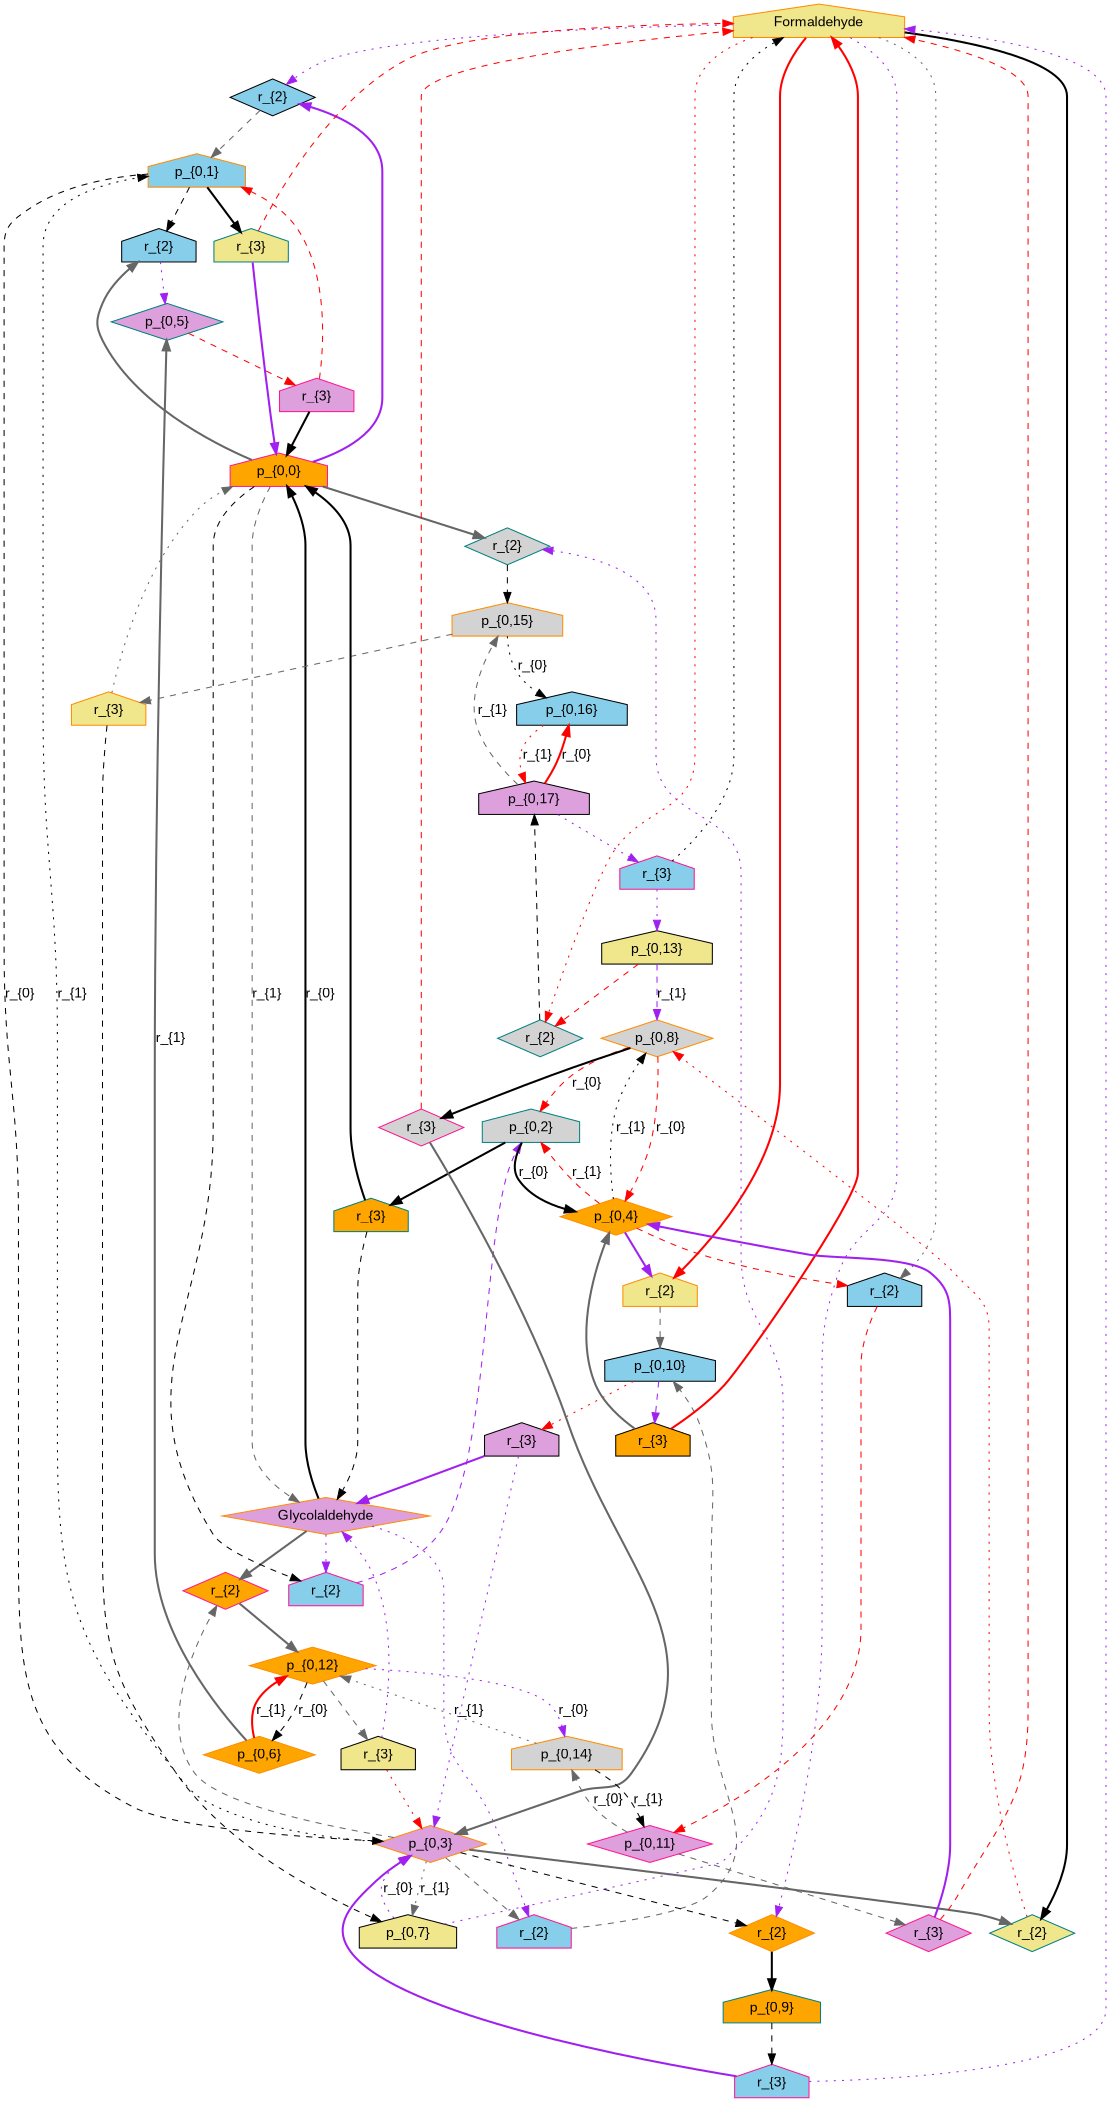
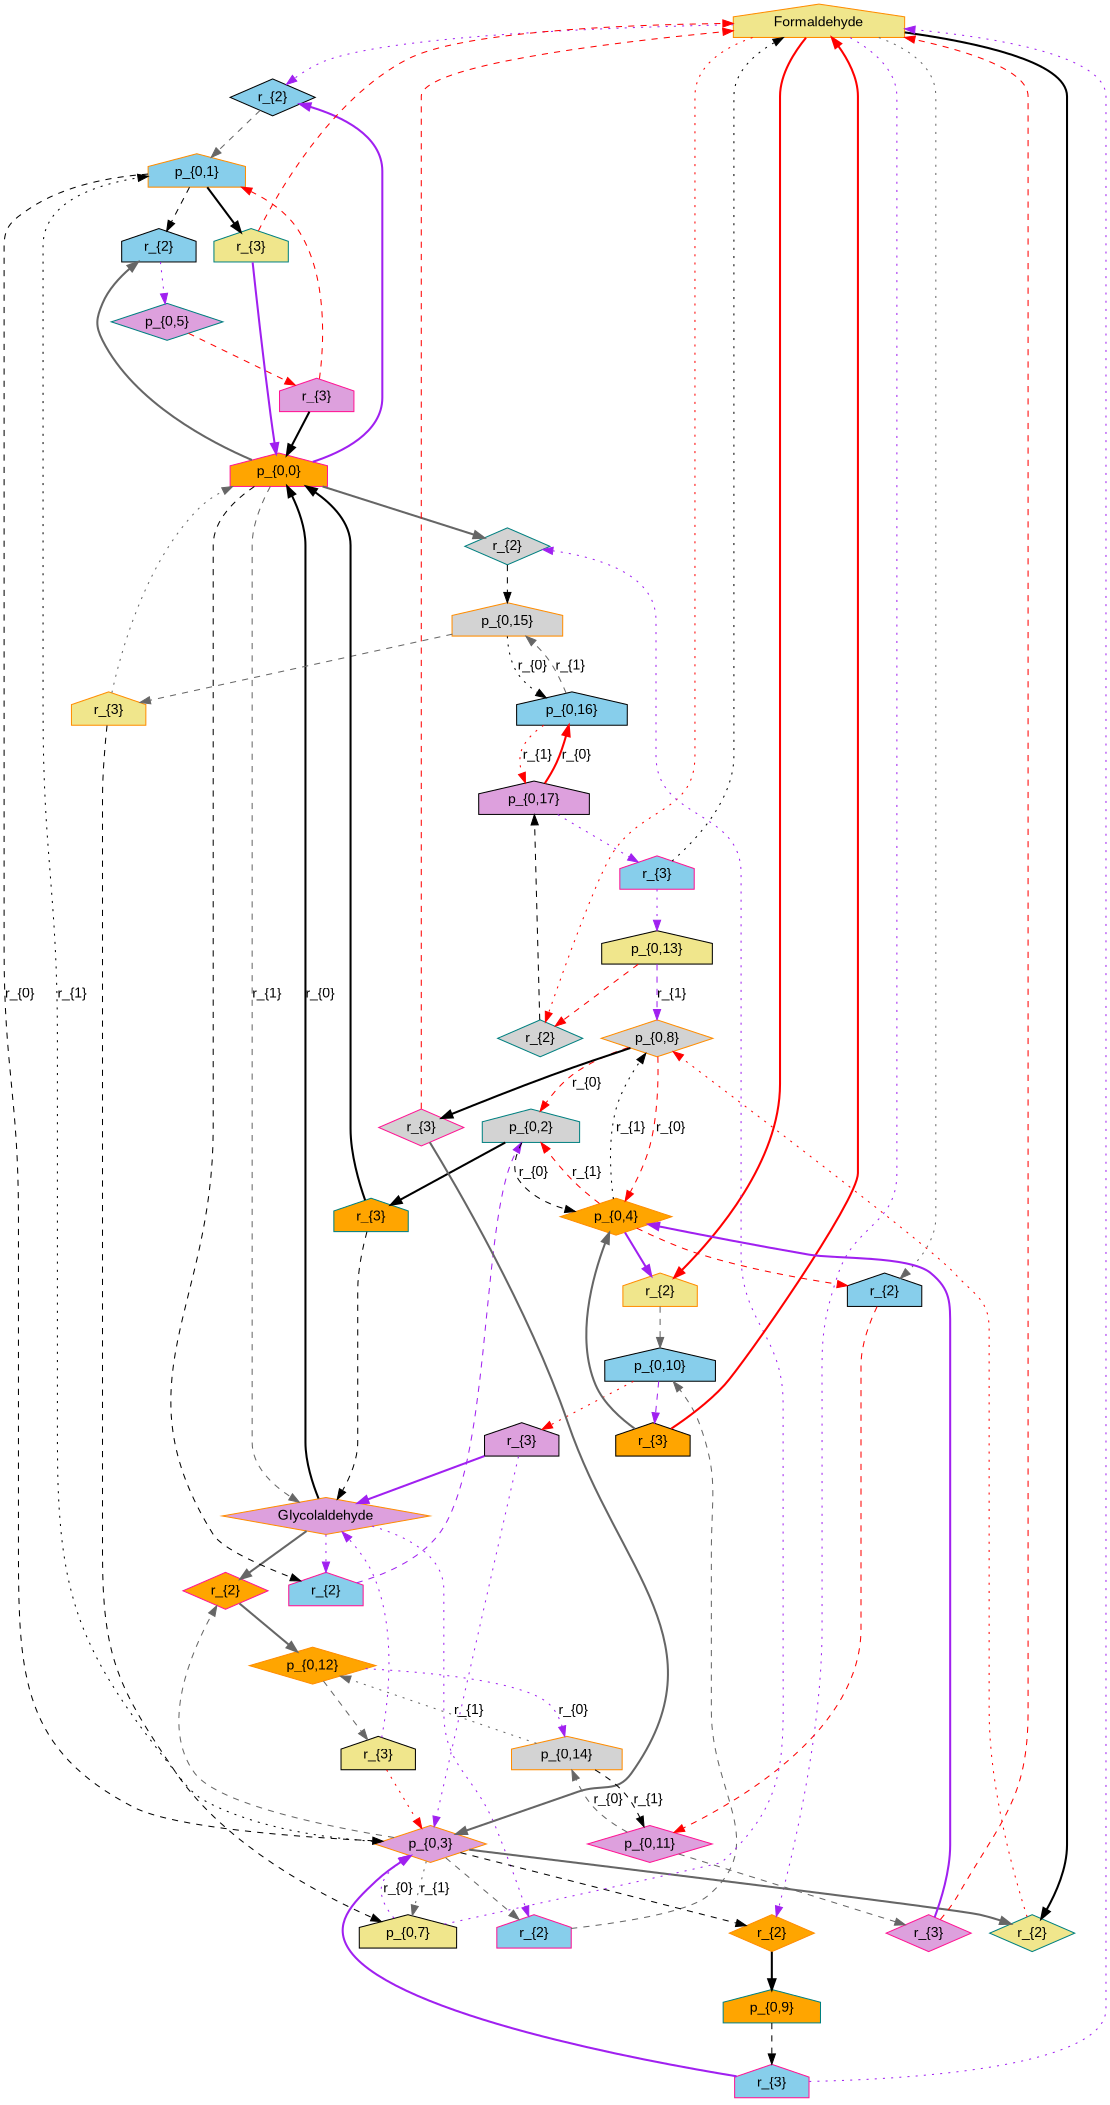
edge "p_{0,17}" -> "p_{0,15}": now "p_{0,16}" -> "p_{0,15}"
edge "p_{0,2}" -> "p_{0,4}": style bold -> dashed
node "p_{0,6}": removed
